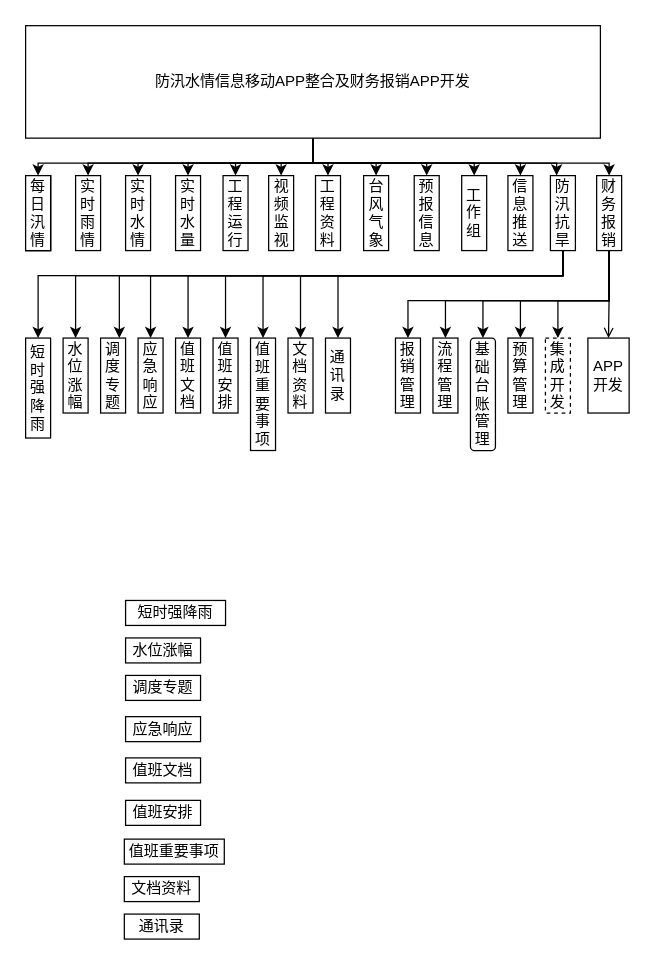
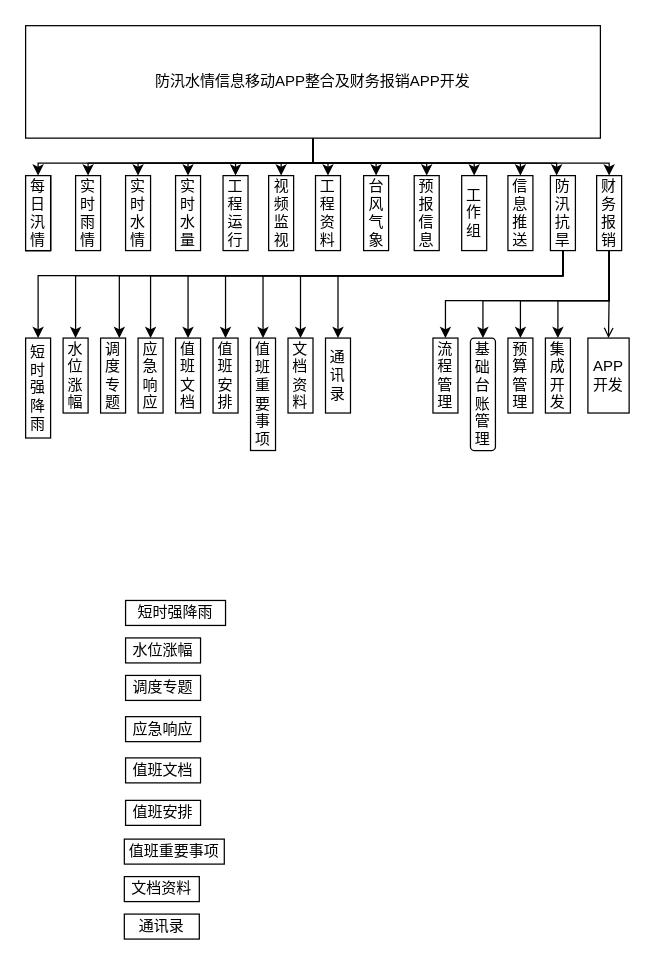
edge "财务报销" -> "报销管理": removed
node "报销管理": removed
node "集成开发": style dashed -> solid
